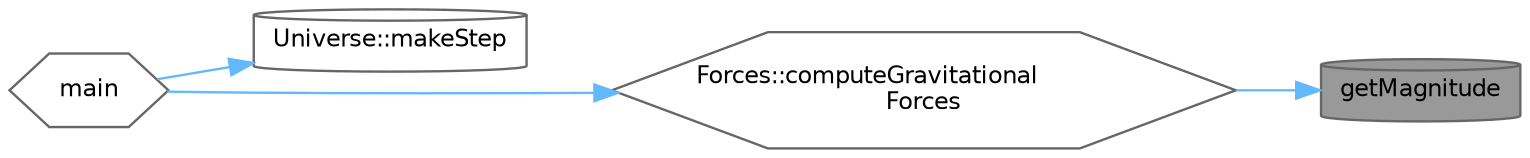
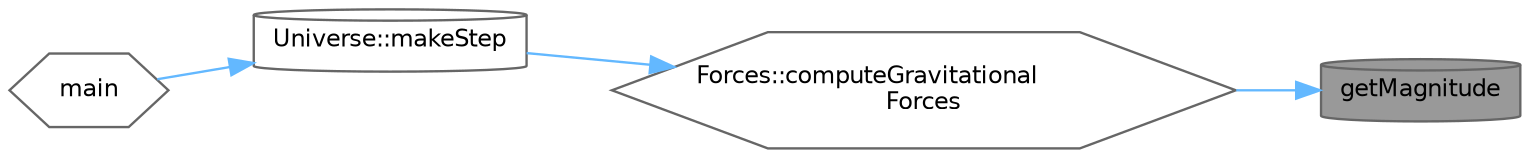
edge "main" -> "Forces::computeGravitational Forces": now "Universe::makeStep" -> "Forces::computeGravitational Forces"
